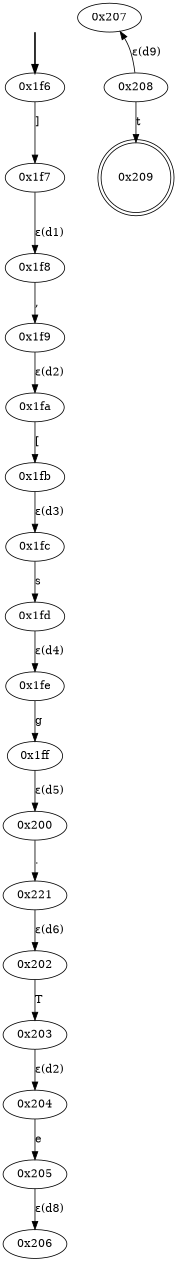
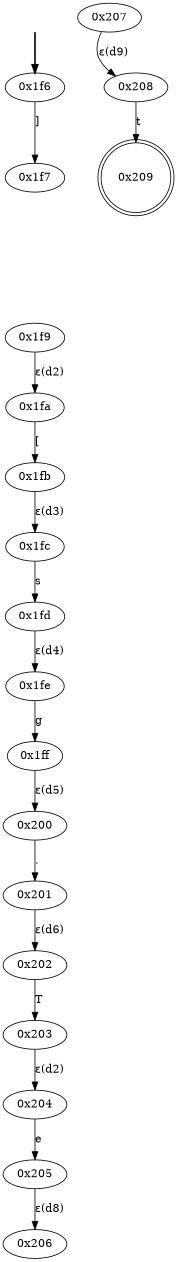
edge "0x208" -> "0x207": reversed
node "0x1f8": removed
node "0x221": label "0x221" -> "0x201"
